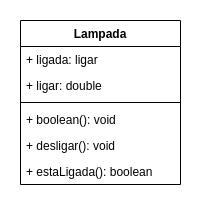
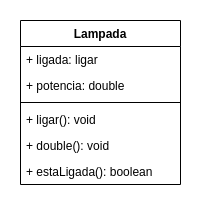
node "+ ligar: double": label "+ ligar: double" -> "+ potencia: double"
node "+ boolean(): void": label "+ boolean(): void" -> "+ ligar(): void"
node "+ desligar(): void": label "+ desligar(): void" -> "+ double(): void"
